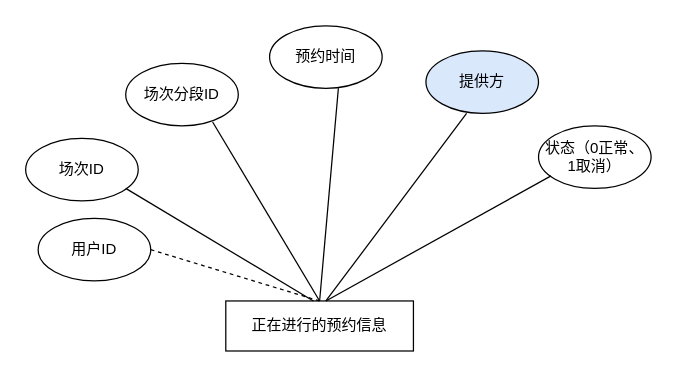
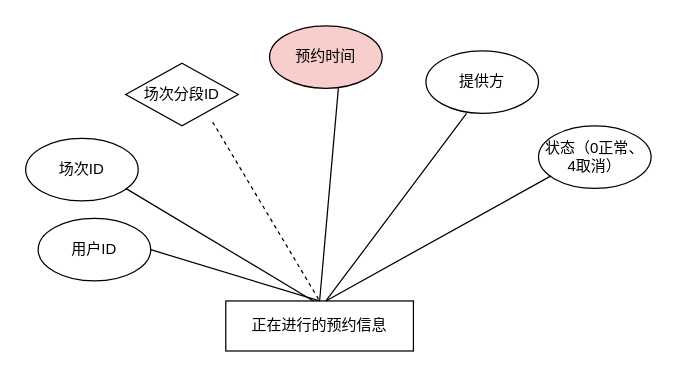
node "预约时间": fillcolor #ffffff -> #f8cecc
node "提供方": fillcolor #dae8fc -> #ffffff
node "场次分段ID": shape ellipse -> diamond
node "状态（0正常、 1取消）": label "状态（0正常、 1取消）" -> "状态（0正常、 4取消）"
edge "场次分段ID" -- "正在进行的预约信息": style solid -> dashed
edge "用户ID" -- "正在进行的预约信息": style dashed -> solid
